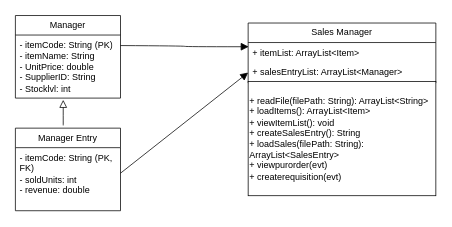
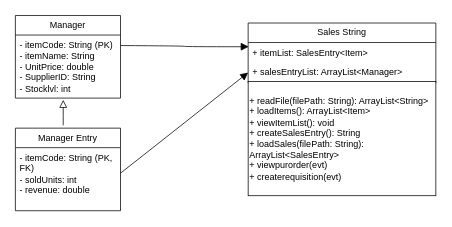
node "Sales Manager": label "Sales Manager" -> "Sales String"
node "+ itemList: ArrayList<Item>": label "+ itemList: ArrayList<Item>" -> "+ itemList: SalesEntry<Item>"
